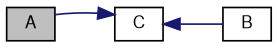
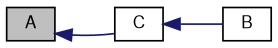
edge "A" -> "C": reversed
